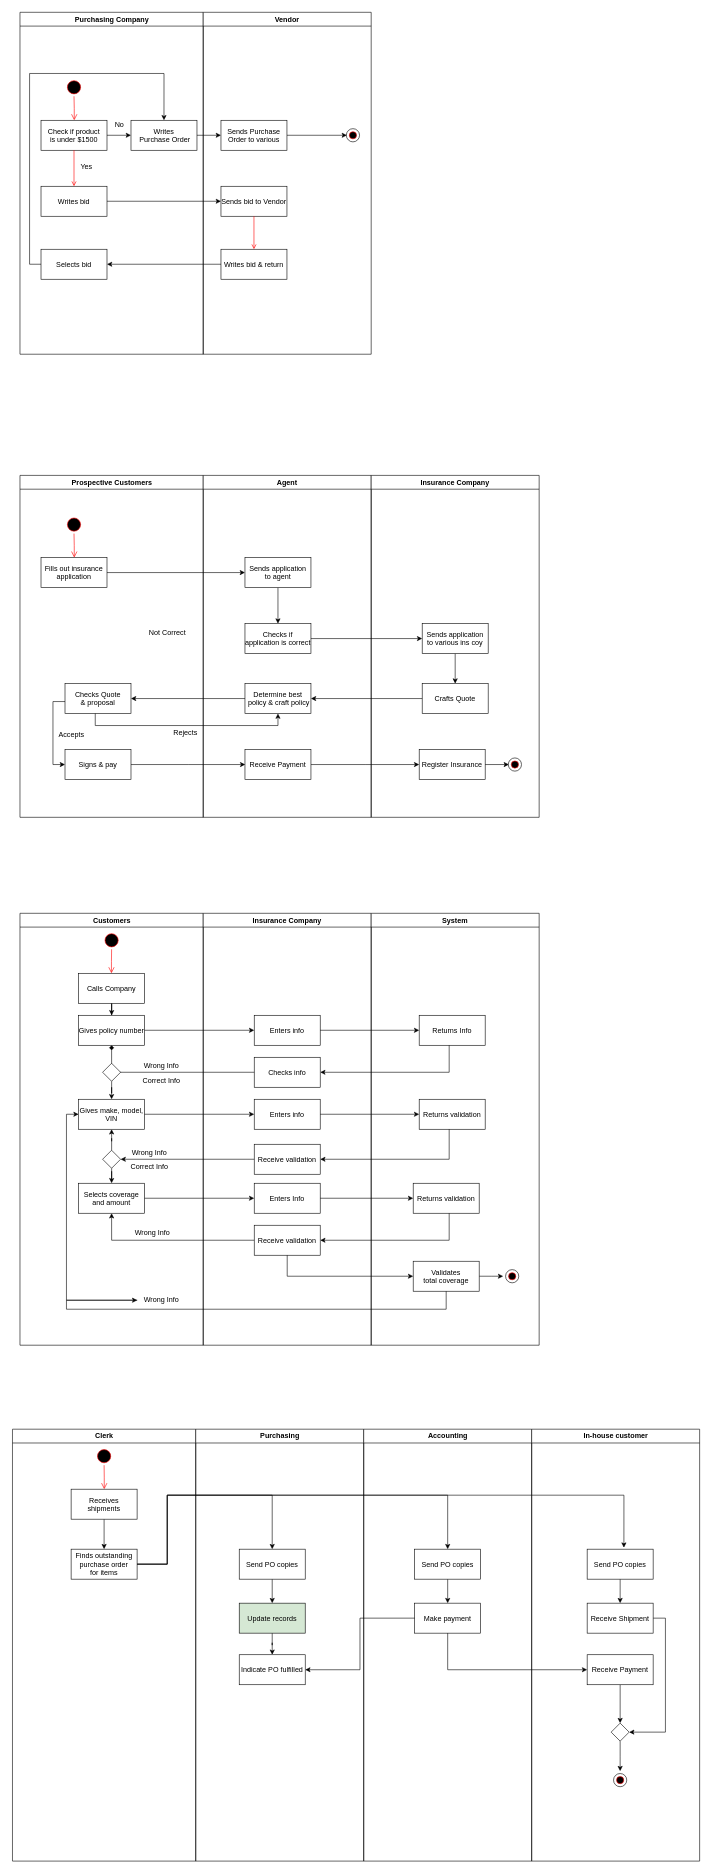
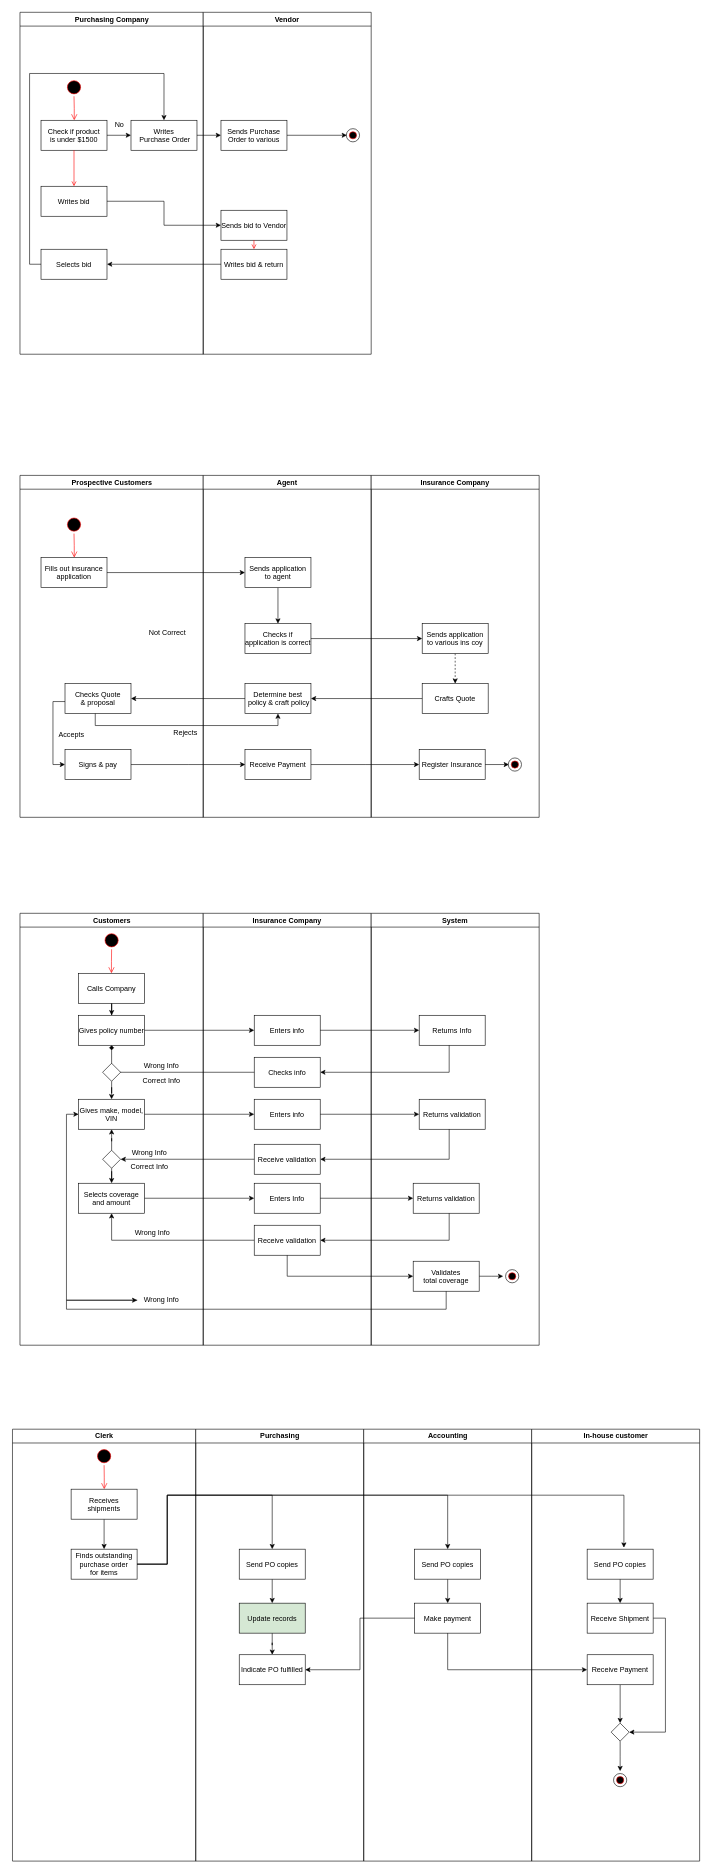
node "Yes": removed
node "Sends bid to Vendor": moved (254, 201) -> (254, 225)
edge "Sends application to various ins coy" -> "Crafts Quote": style solid -> dashed
